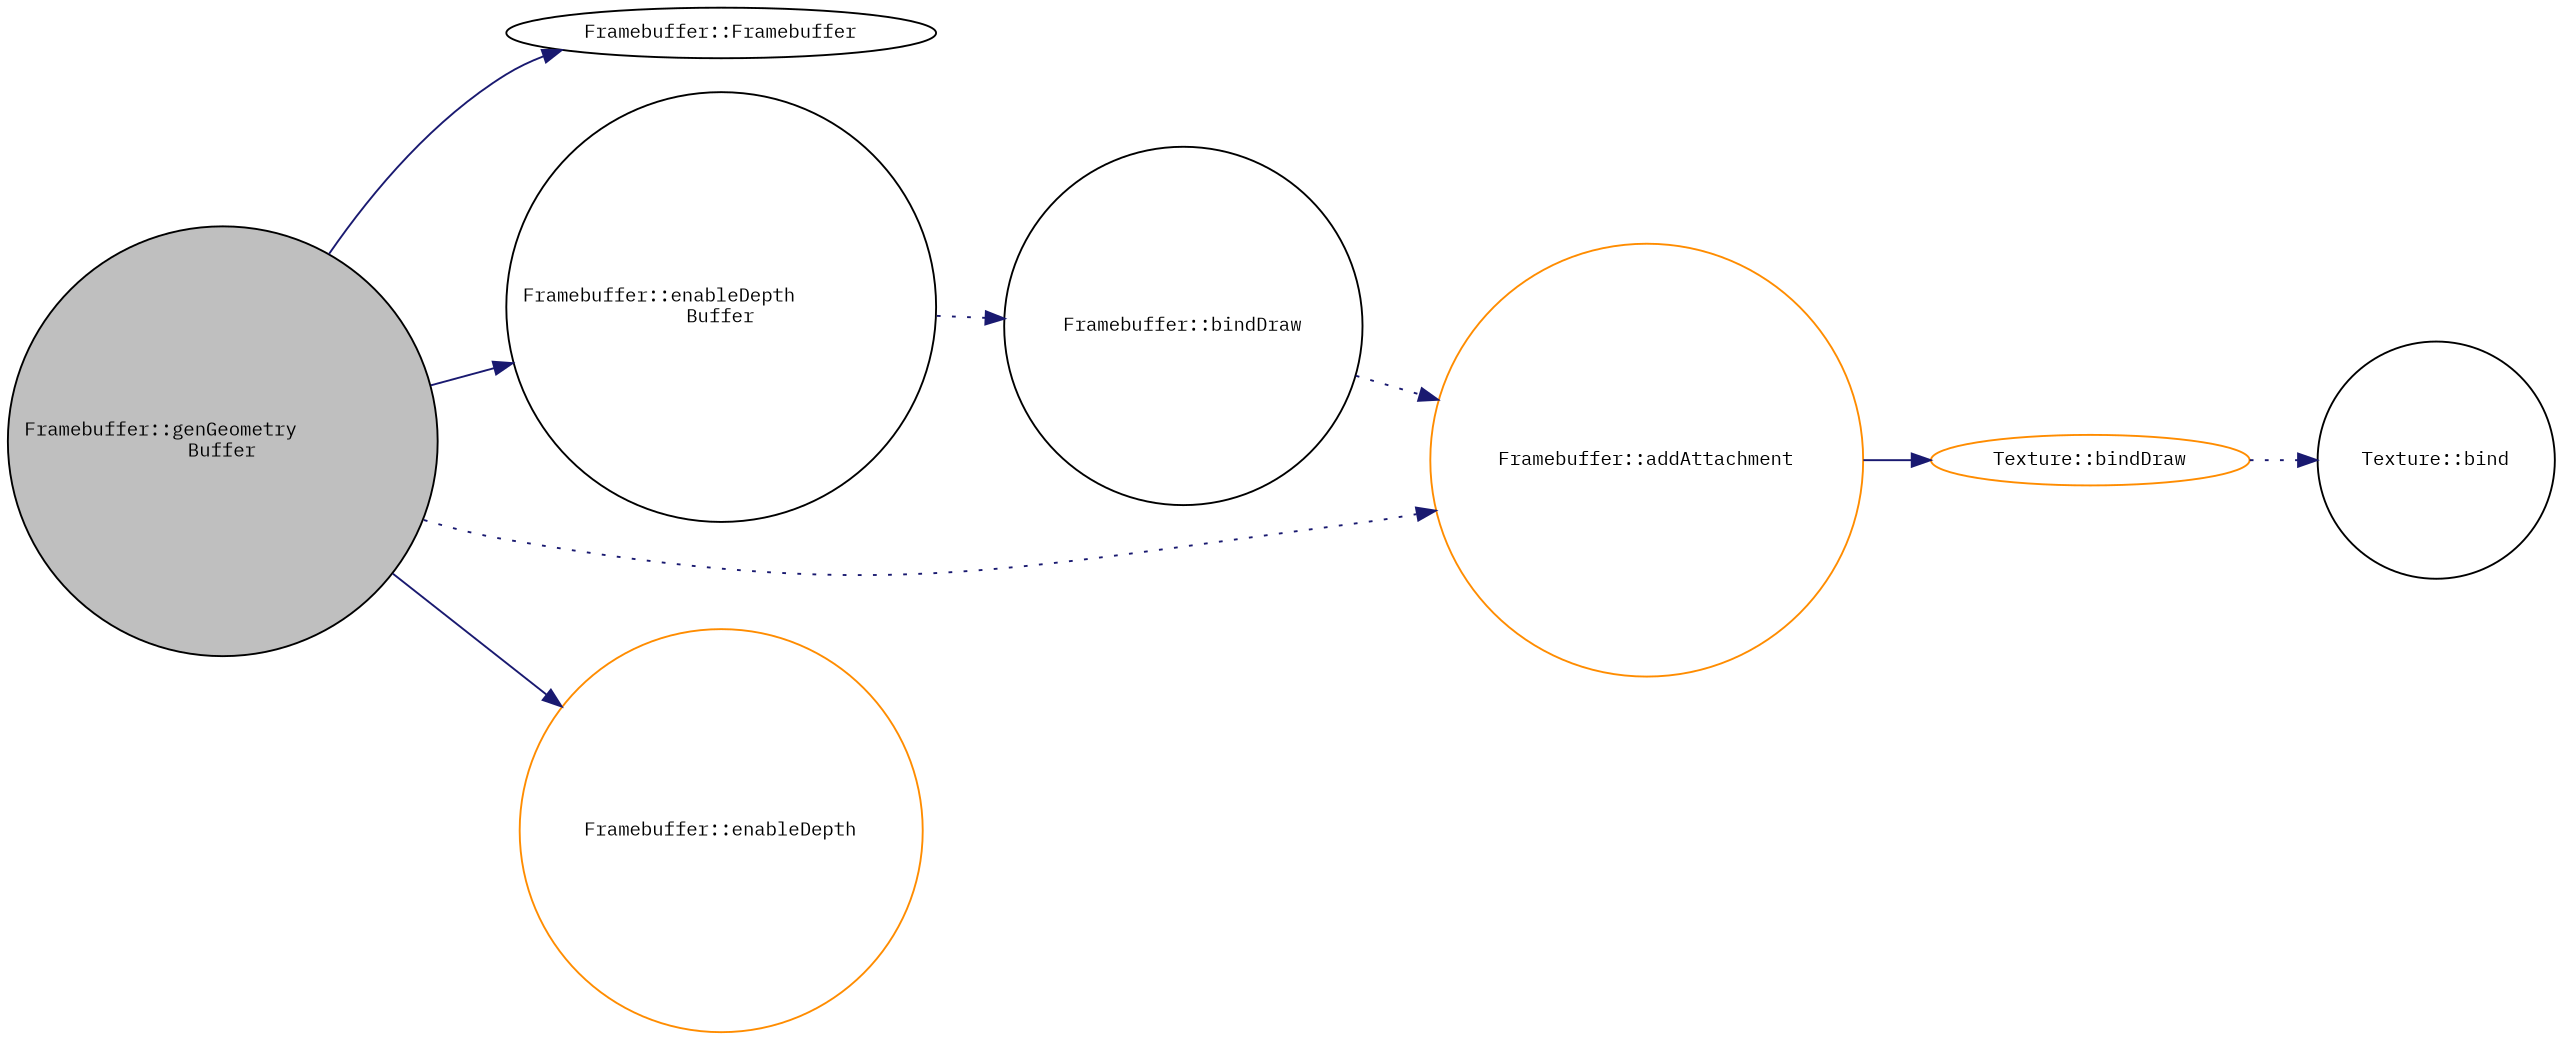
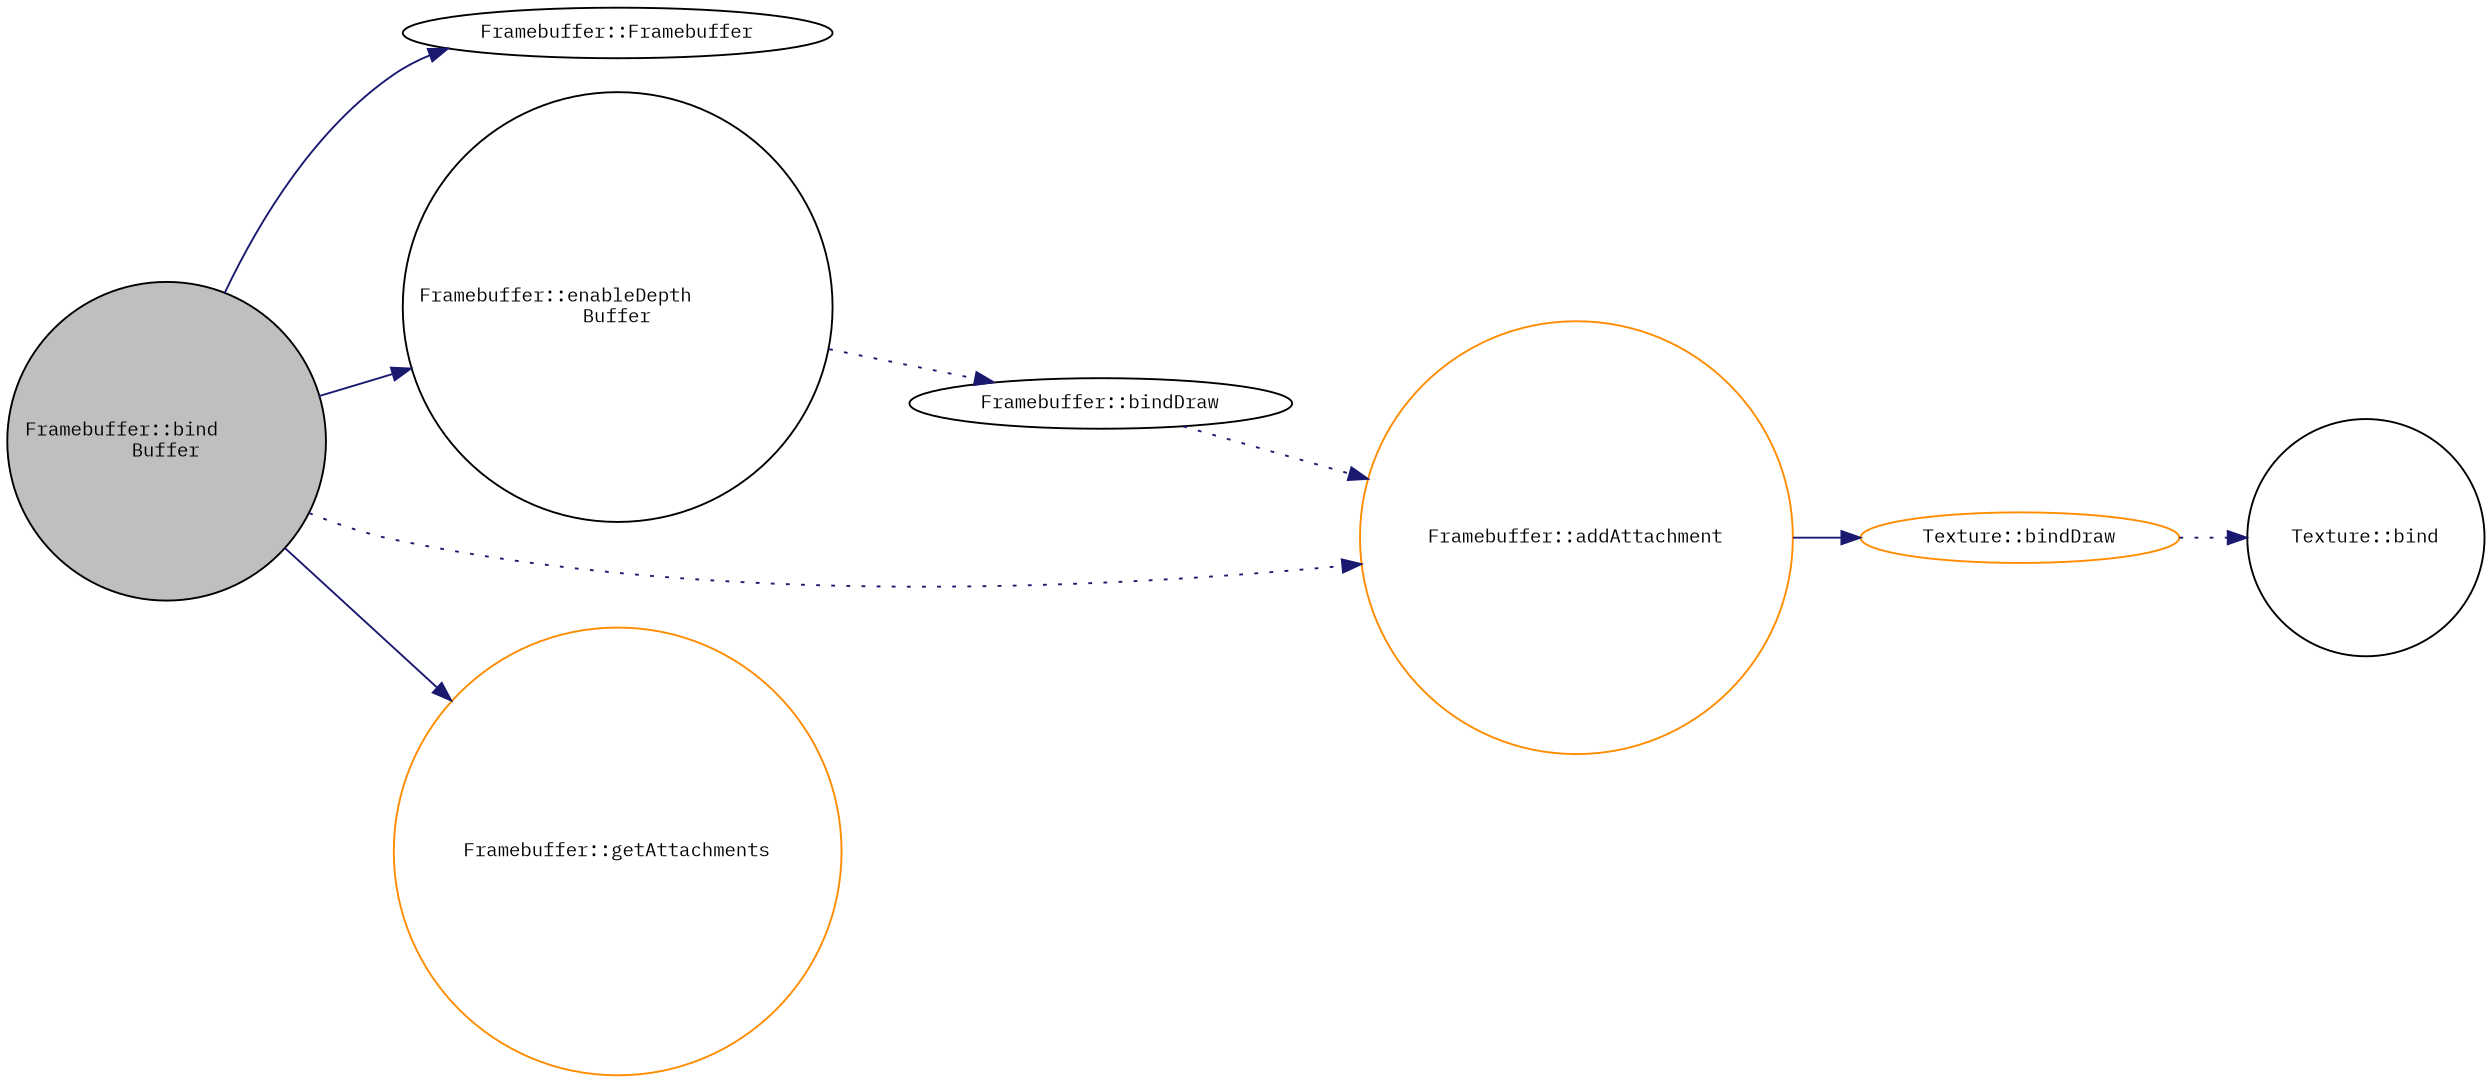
node "Framebuffer::bindDraw": shape circle -> ellipse
node "Framebuffer::genGeometry Buffer": label "Framebuffer::genGeometry Buffer" -> "Framebuffer::bind Buffer"
node "Framebuffer::enableDepth": label "Framebuffer::enableDepth" -> "Framebuffer::getAttachments"
